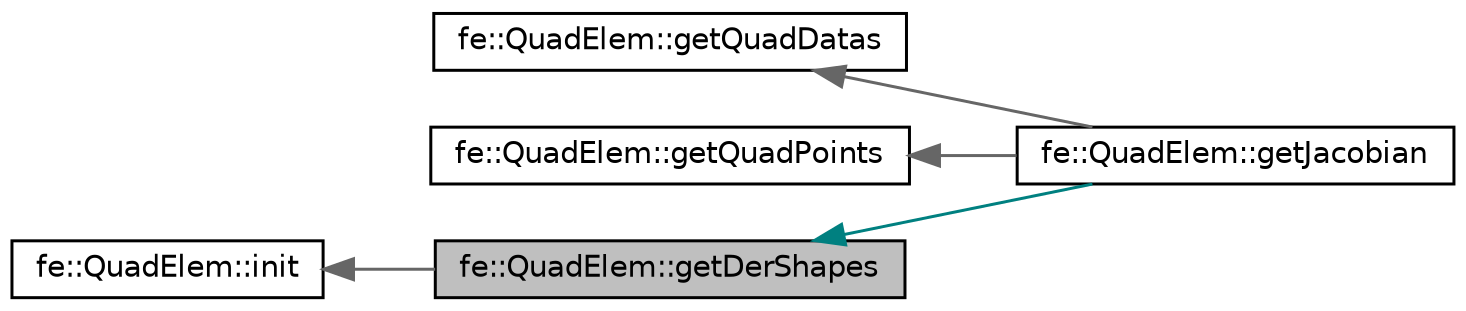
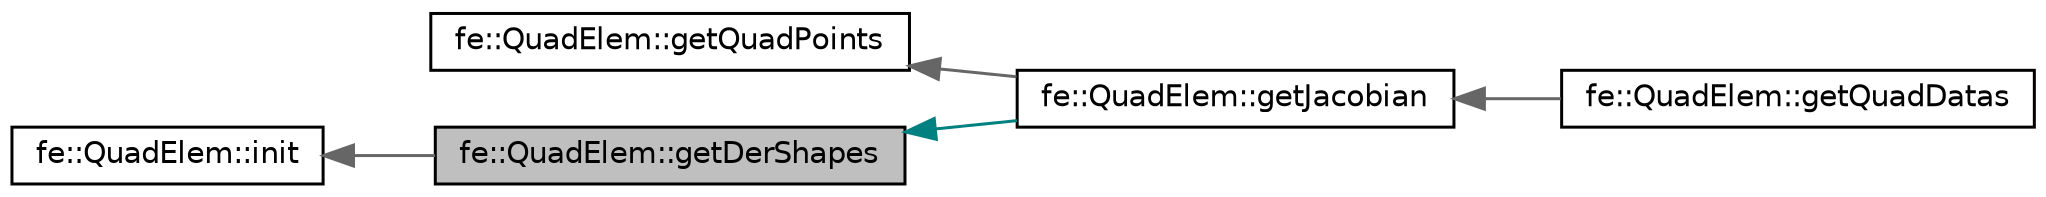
edge "fe::QuadElem::getJacobian" -> "fe::QuadElem::getQuadDatas": reversed
